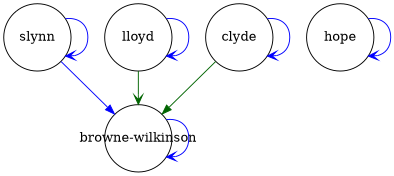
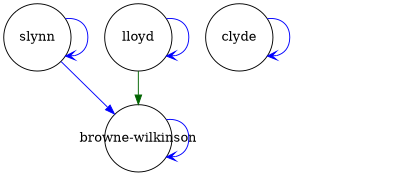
node "hope": removed
edge "lloyd" -> "browne-wilkinson": arrowhead vee -> normal
edge "clyde" -> "browne-wilkinson": removed
